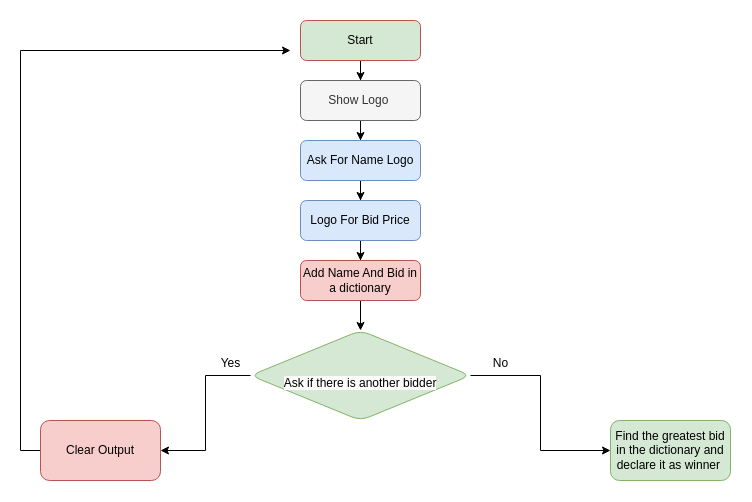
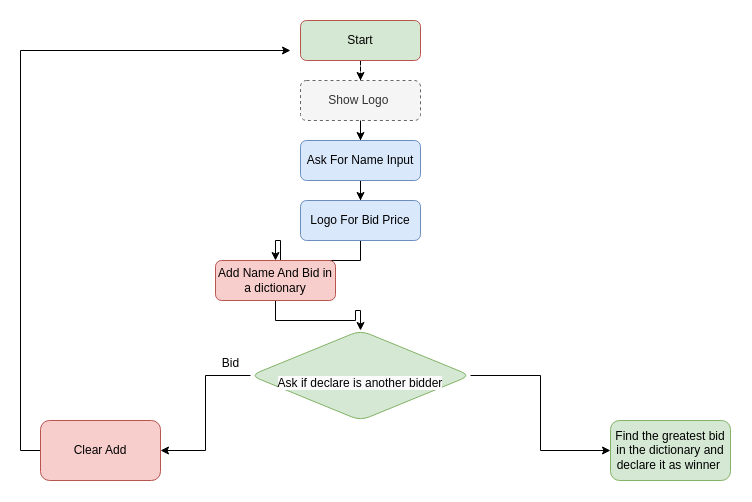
edge "Start" -> "Show Logo": style solid -> dashed
node "Show Logo": style solid -> dashed
node "Ask For Name Logo": label "Ask For Name Logo" -> "Ask For Name Input"
node "Add Name And Bid in a dictionary": moved (361, 281) -> (276, 281)
node "Yes": label "Yes" -> "Bid"
node "No": removed
node "Ask if there is another bidder": label "Ask if there is another bidder" -> "Ask if declare is another bidder"
node "Clear Output": label "Clear Output" -> "Clear Add"
